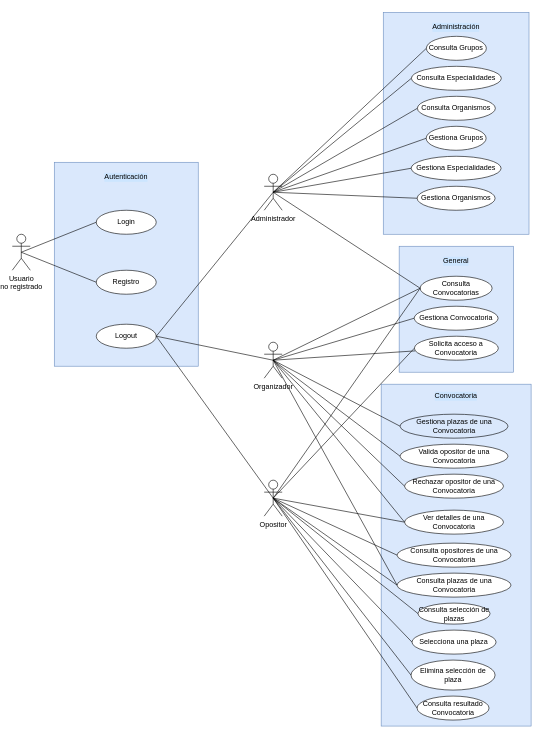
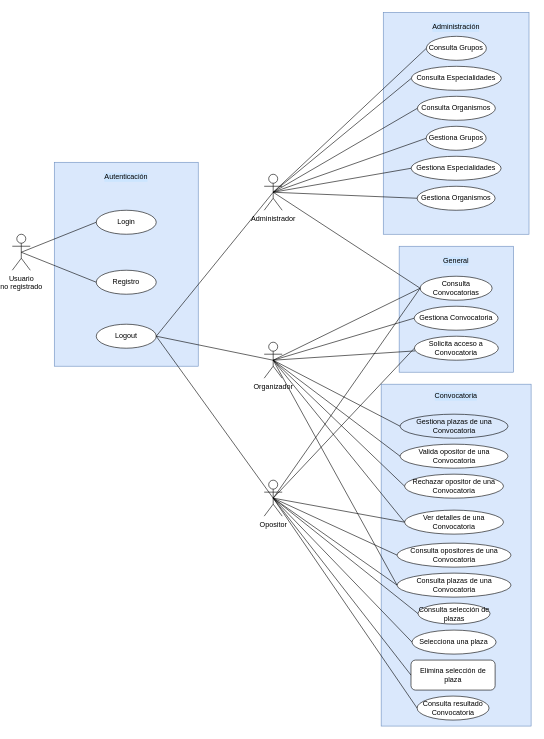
node "Elimina selección de plaza": shape ellipse -> rounded rectangle
